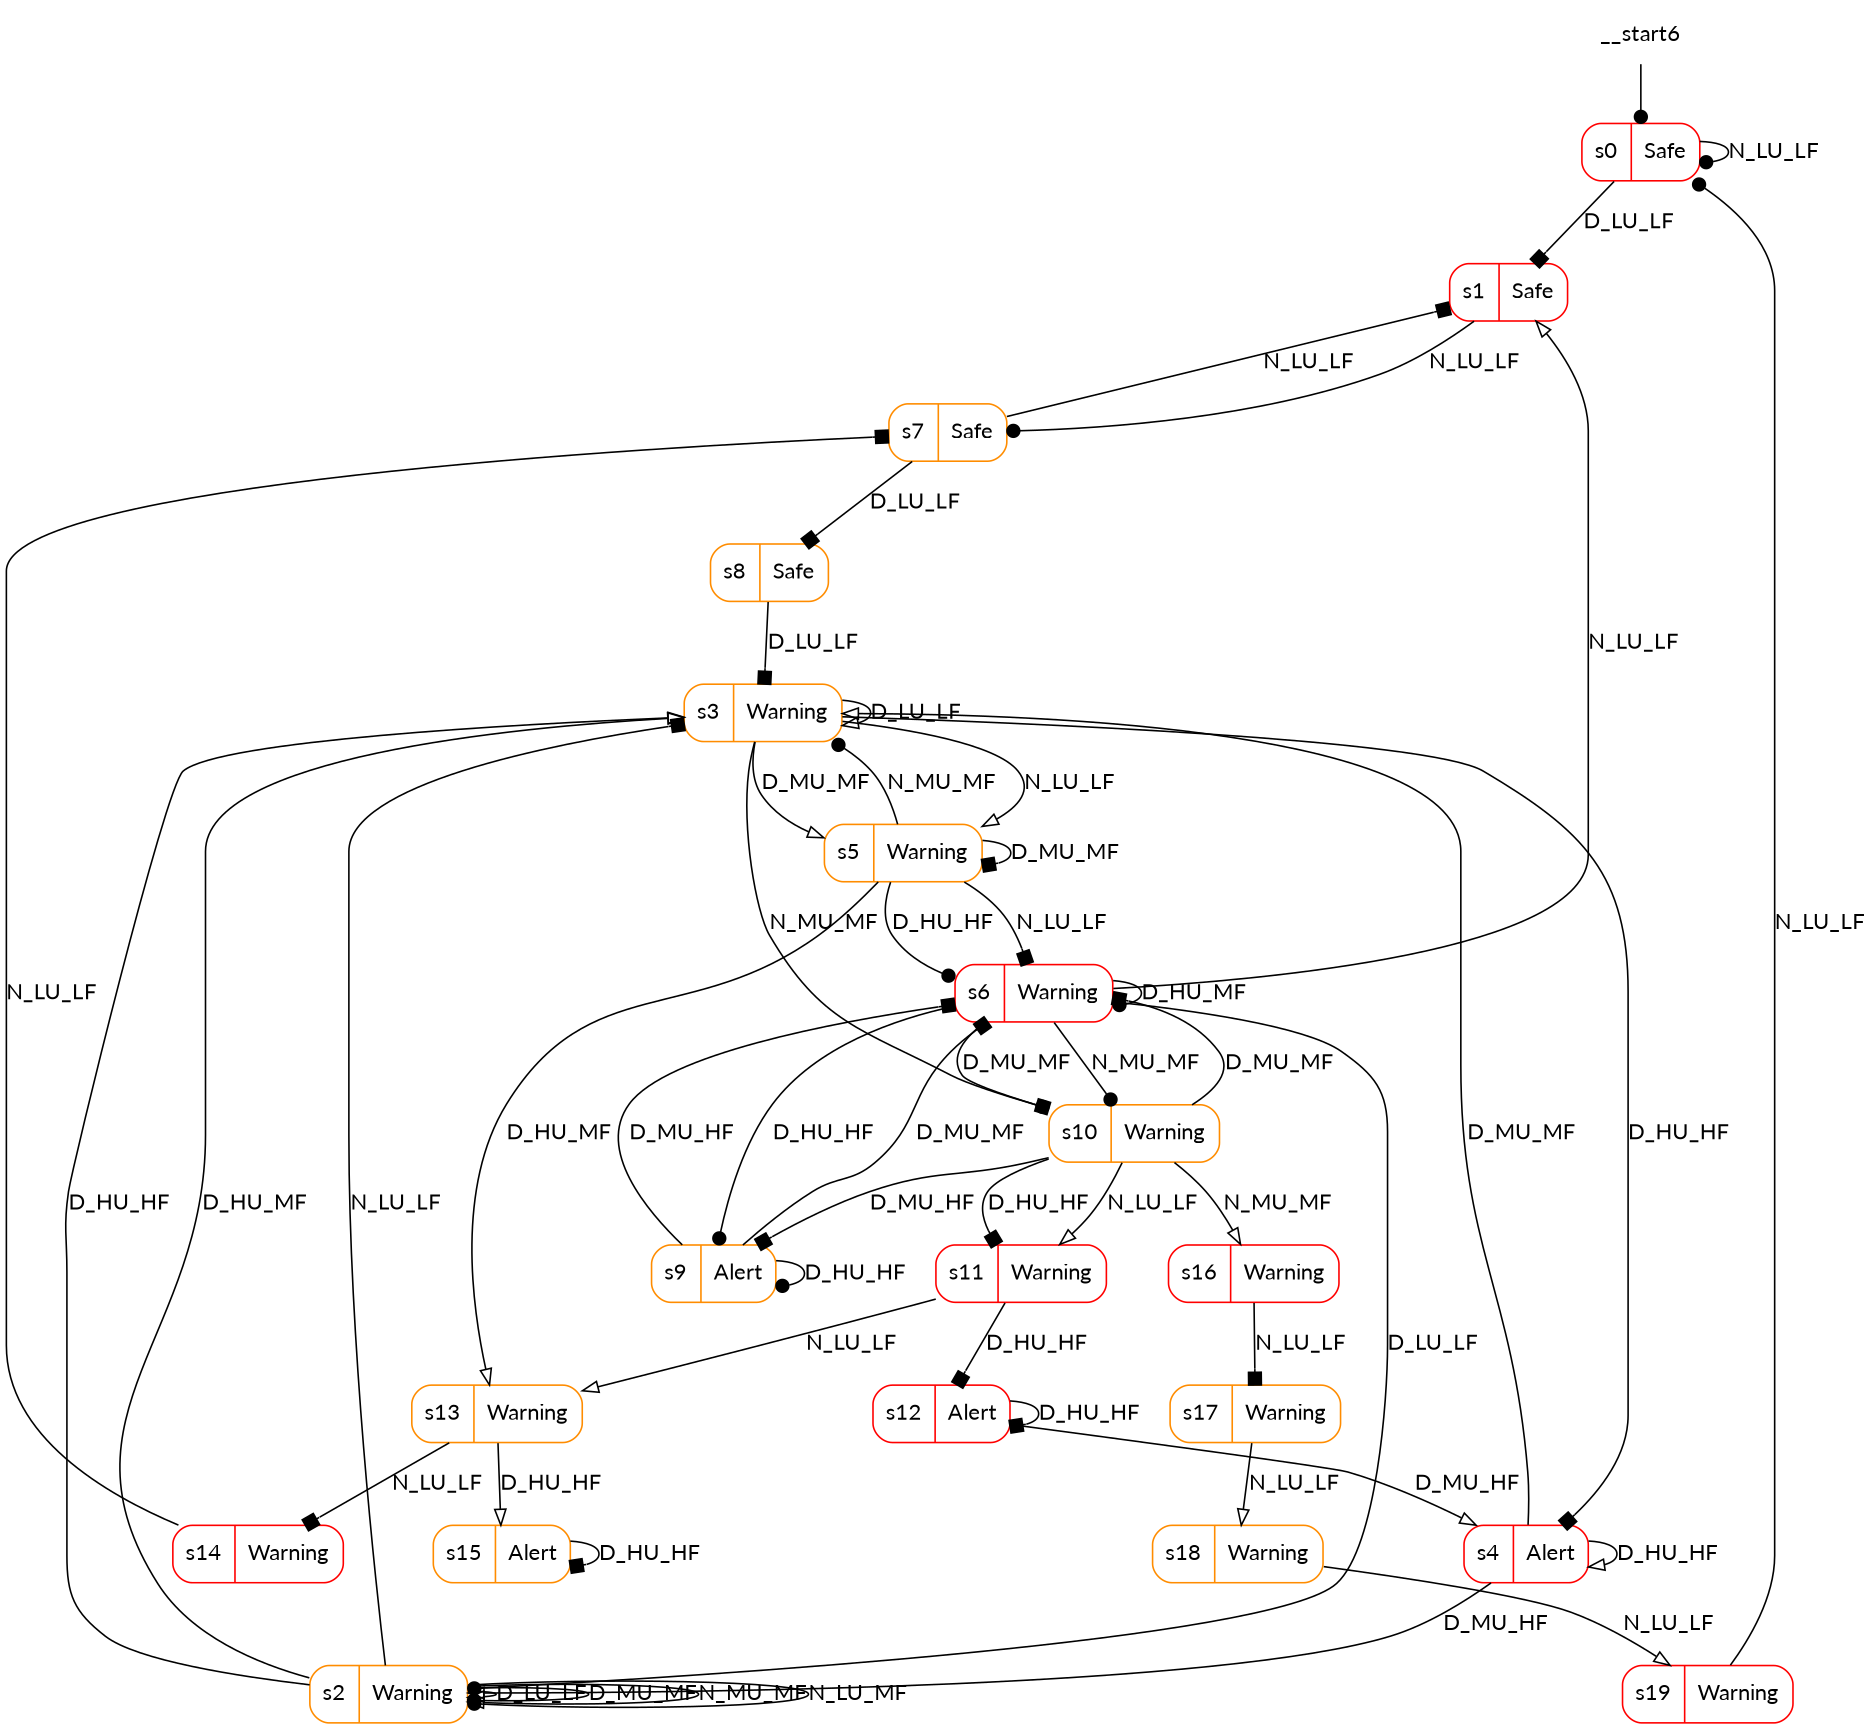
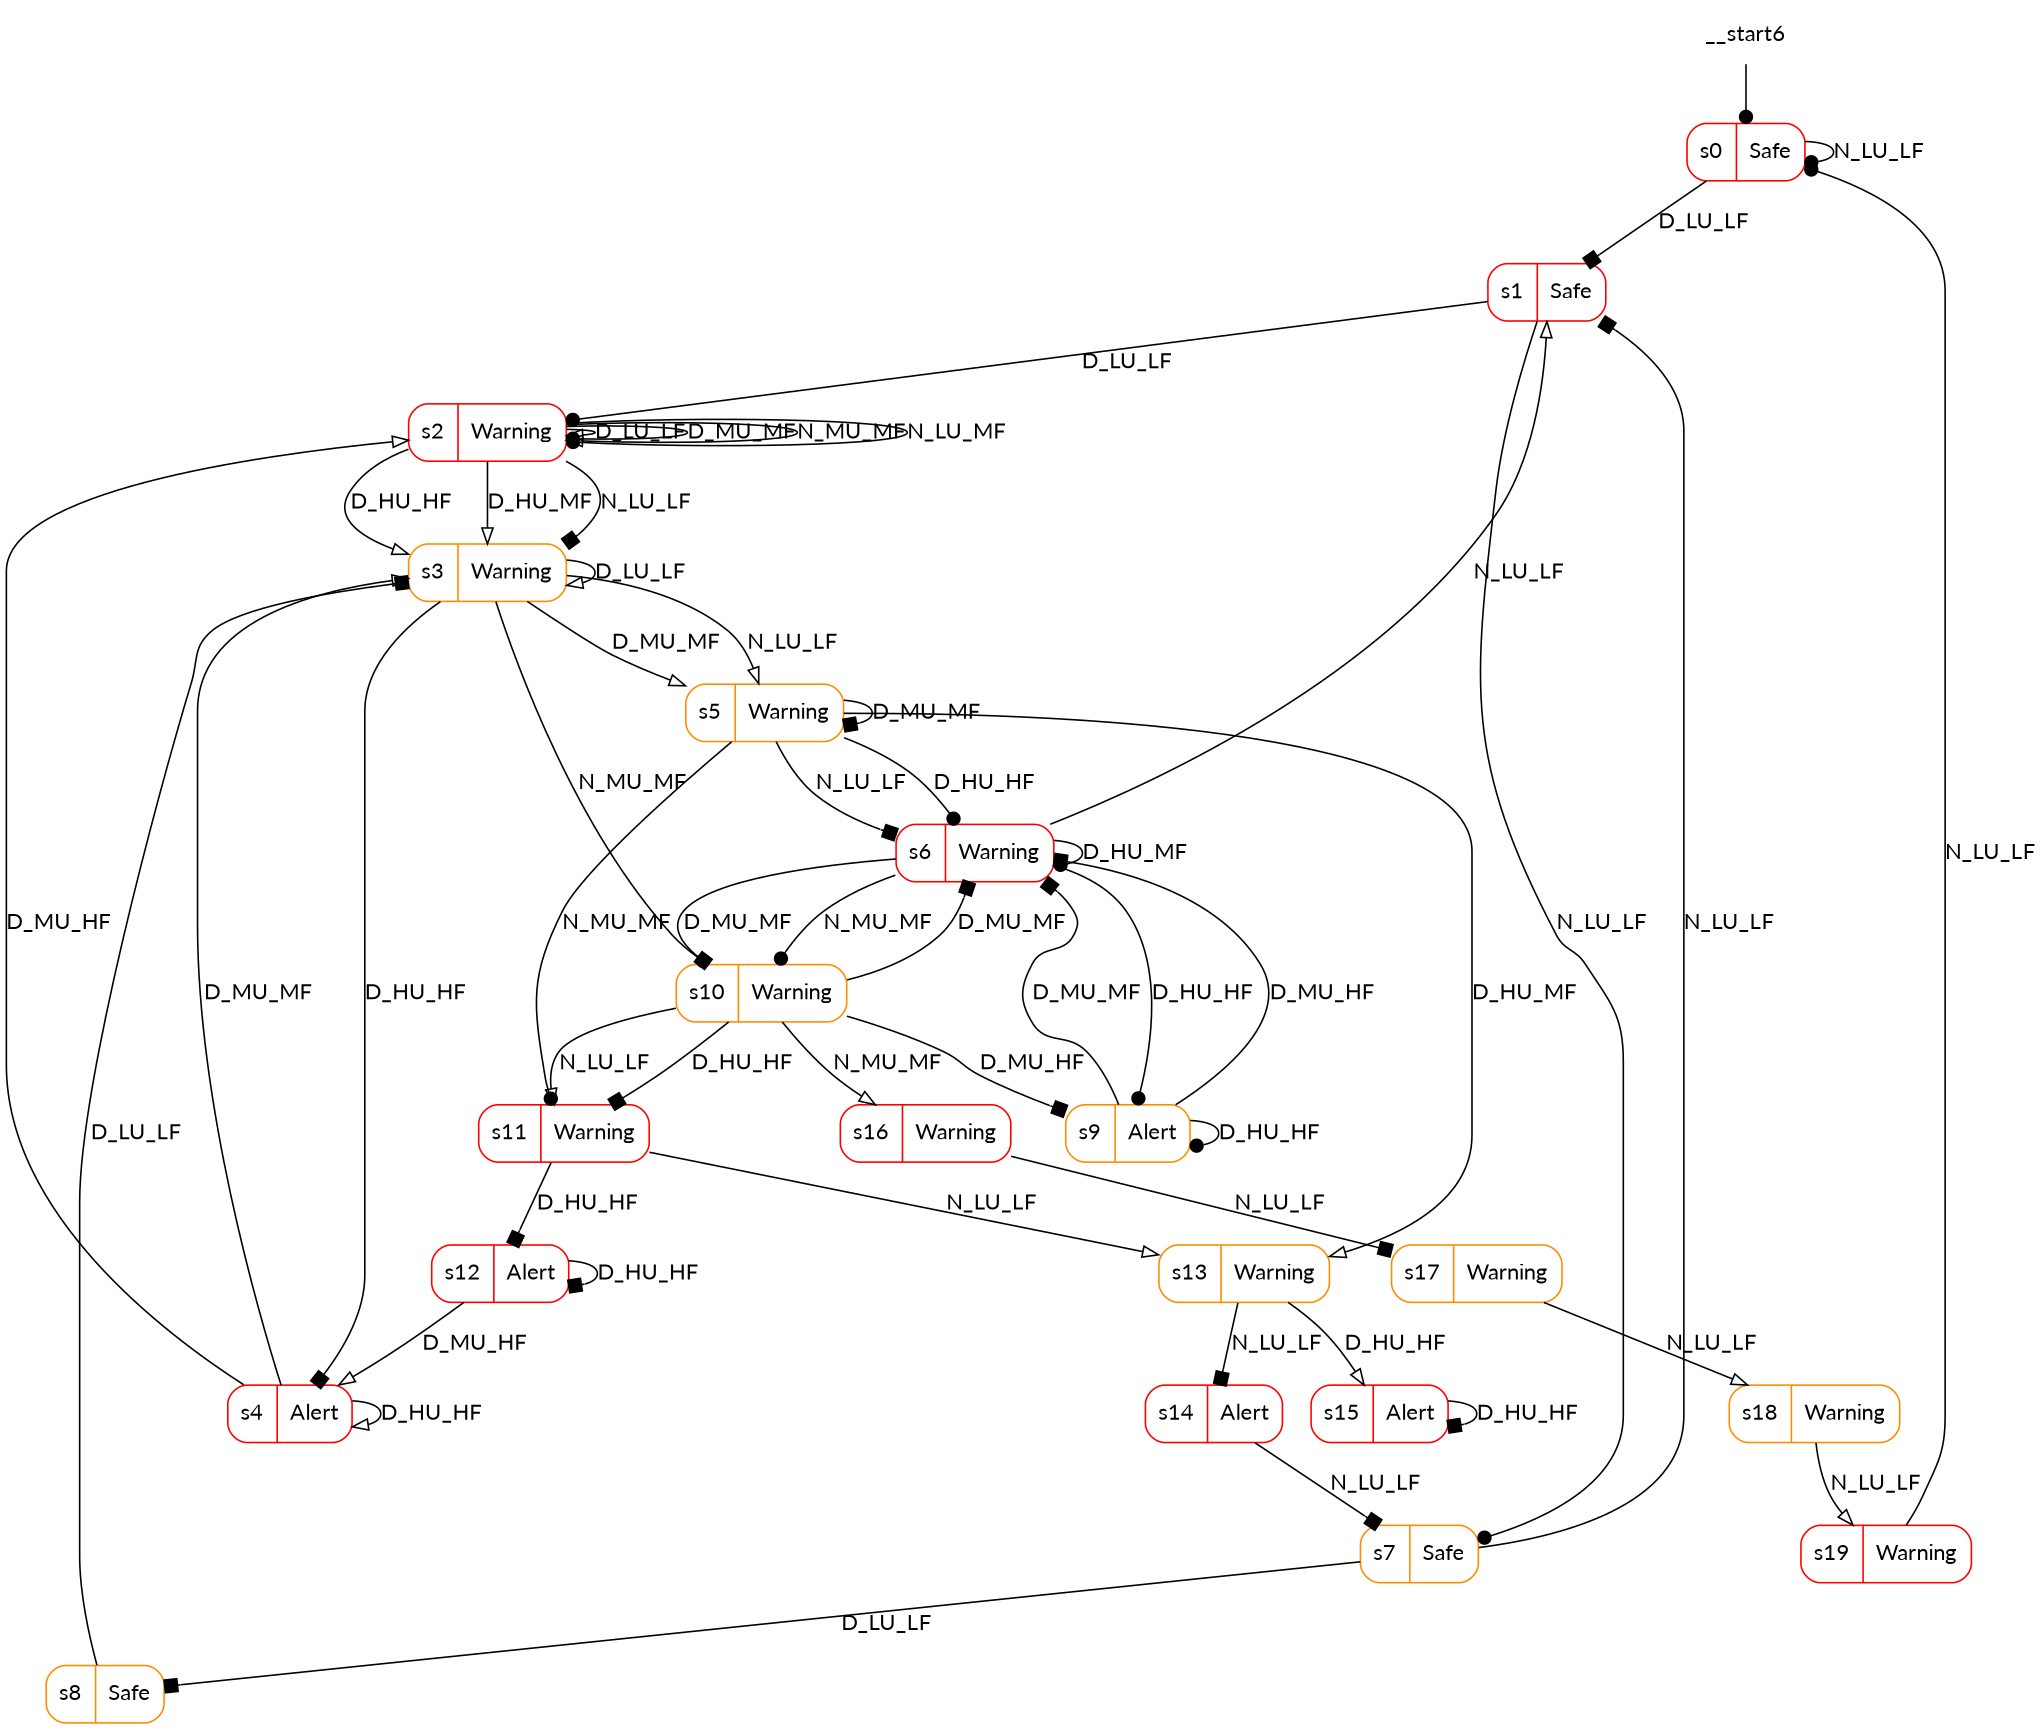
edge "s5" -> "s3": now "s5" -> "s11"
node "s14": text "Warning" -> "Alert"
node "s15": color darkorange -> red
edge "s6" -> "s2": now "s1" -> "s2"
node "s2": color darkorange -> red
